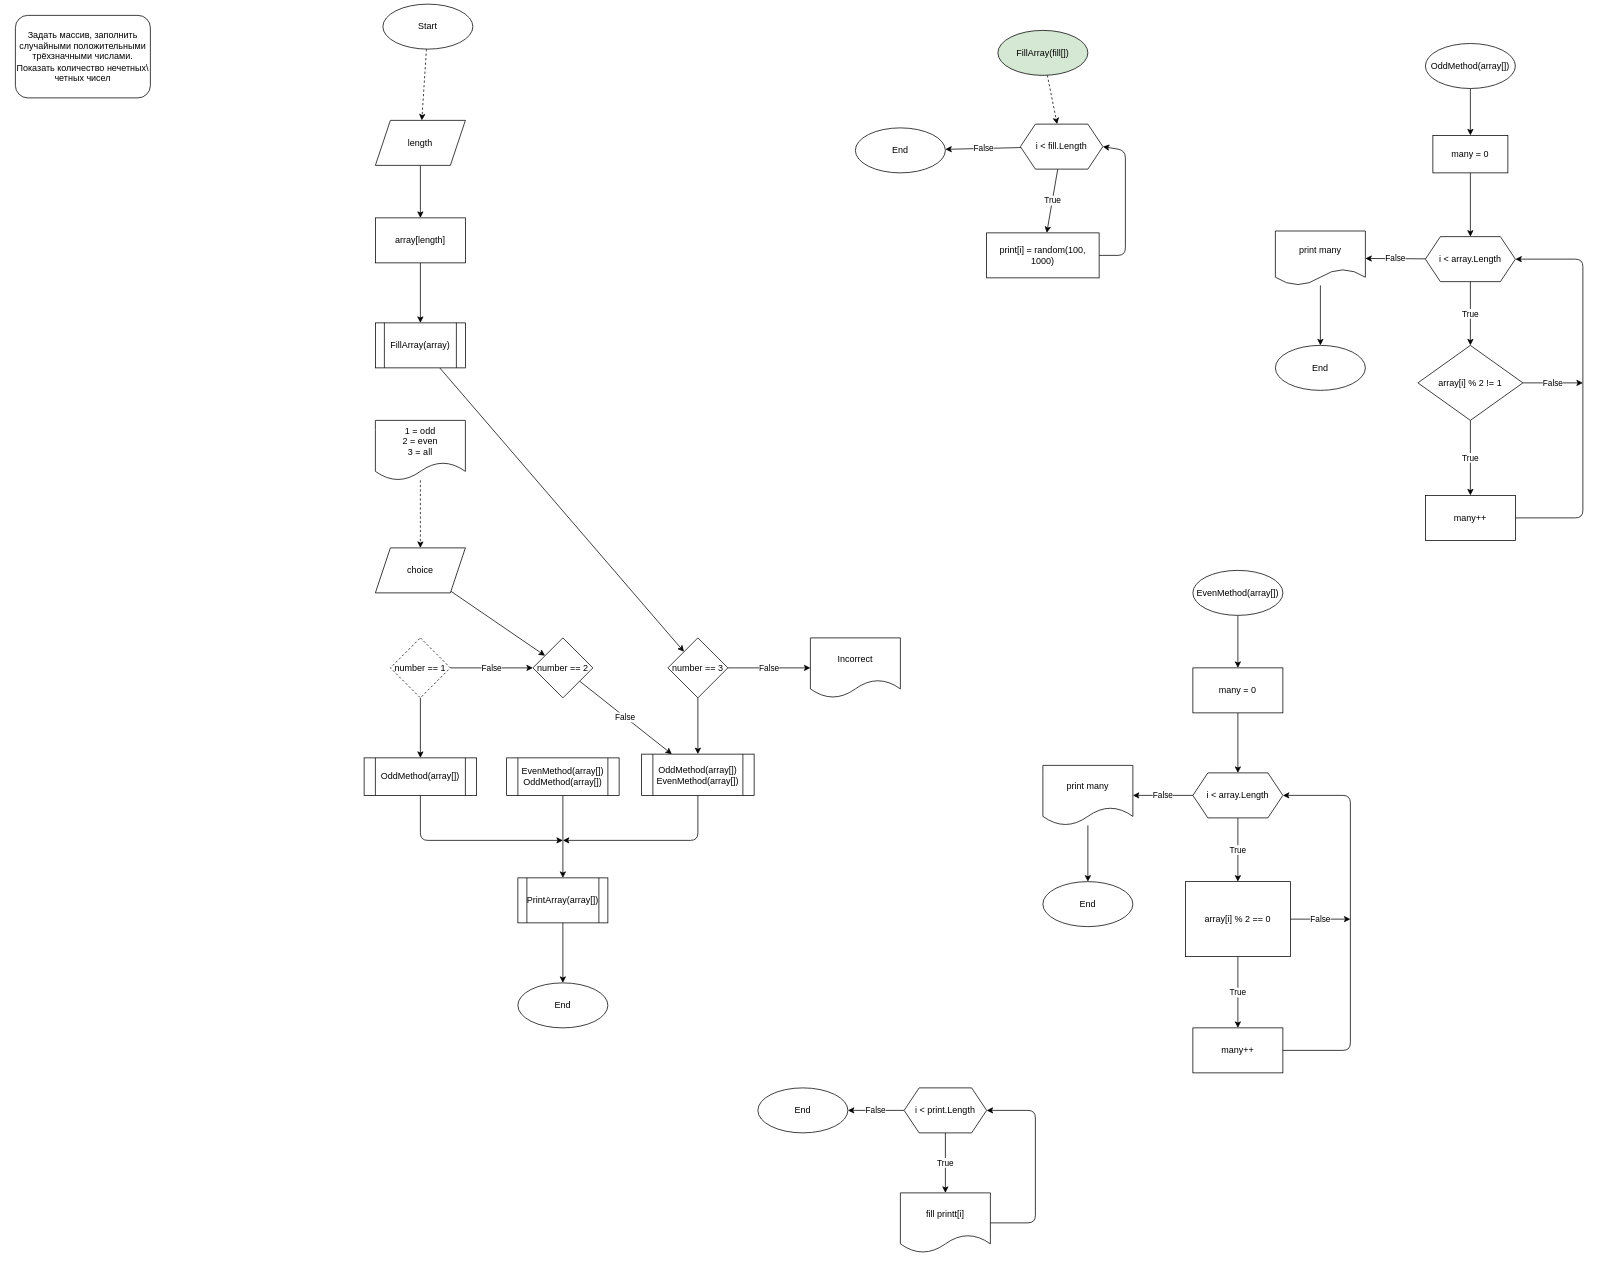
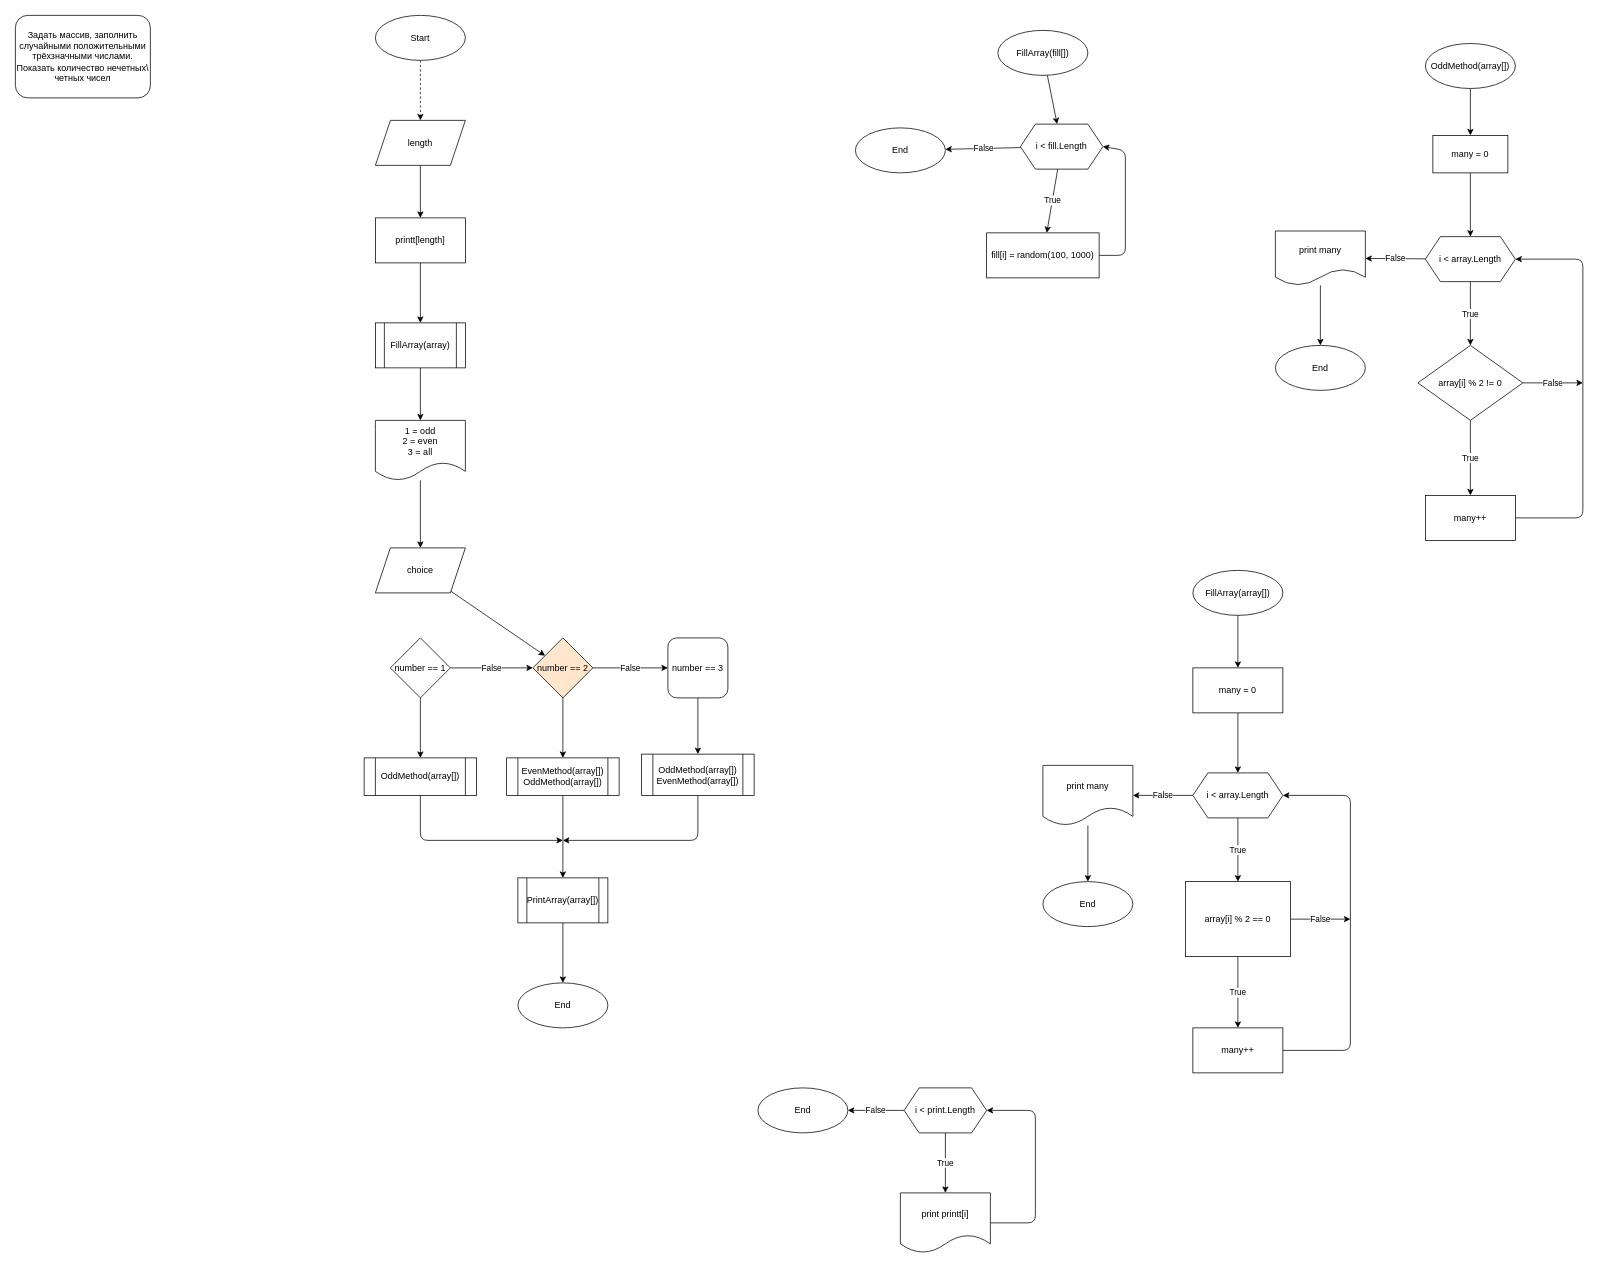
node "Start": moved (428, 27) -> (420, 38)
node "FillArray(fill[])": fillcolor #d5e8d4 -> #ffffff
edge "FillArray(fill[])" -> "i < fill.Length": style dashed -> solid
node "array[length]": label "array[length]" -> "printt[length]"
node "print[i] = random(100, 1000)": label "print[i] = random(100, 1000)" -> "fill[i] = random(100, 1000)"
node "array[i] % 2 != 1": label "array[i] % 2 != 1" -> "array[i] % 2 != 0"
edge "FillArray(array)" -> "number == 3": now "FillArray(array)" -> "1 = odd 2 = even 3 = all"
edge "1 = odd 2 = even 3 = all" -> "choice": style dashed -> solid
node "EvenMethod(array[])": label "EvenMethod(array[])" -> "FillArray(array[])"
node "number == 1": style dashed -> solid
node "number == 2": fillcolor #ffffff -> #ffe6cc
node "number == 3": shape diamond -> rounded rectangle
edge "number == 3" -> "Incorrect": removed, label "False"
node "Incorrect": removed
edge "number == 2" -> "OddMethod(array[]) EvenMethod(array[])": now "number == 2" -> "number == 3"
edge "number == 2" -> "EvenMethod(array[]) OddMethod(array[])": added
node "fill printt[i]": label "fill printt[i]" -> "print printt[i]"
